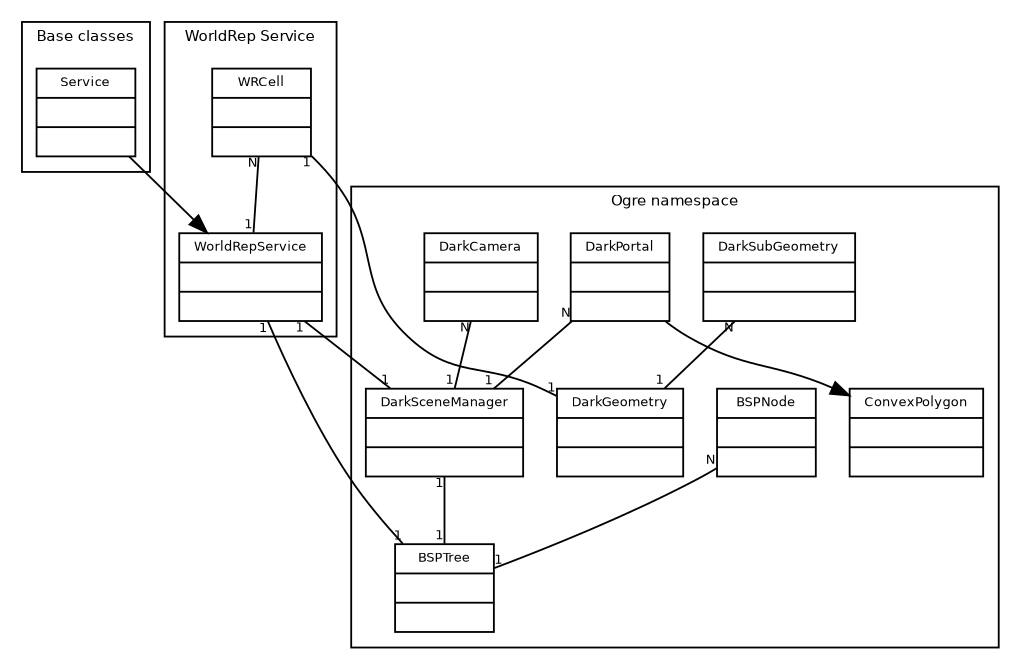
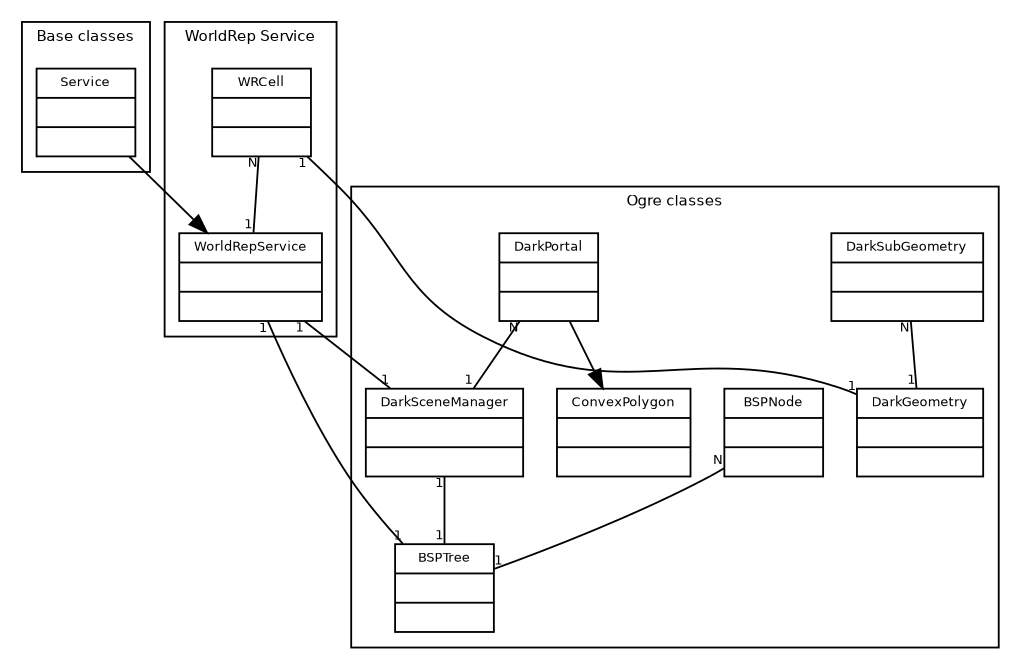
cluster "Ogre namespace": label "Ogre namespace" -> "Ogre classes"
node "DarkCamera": removed
